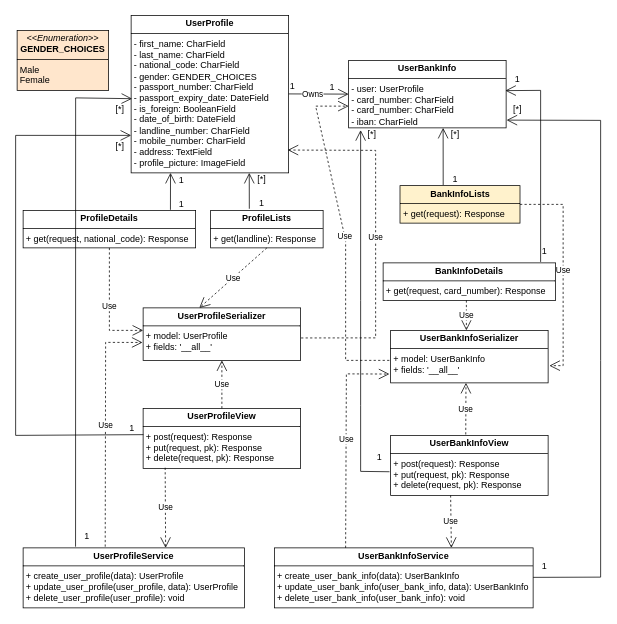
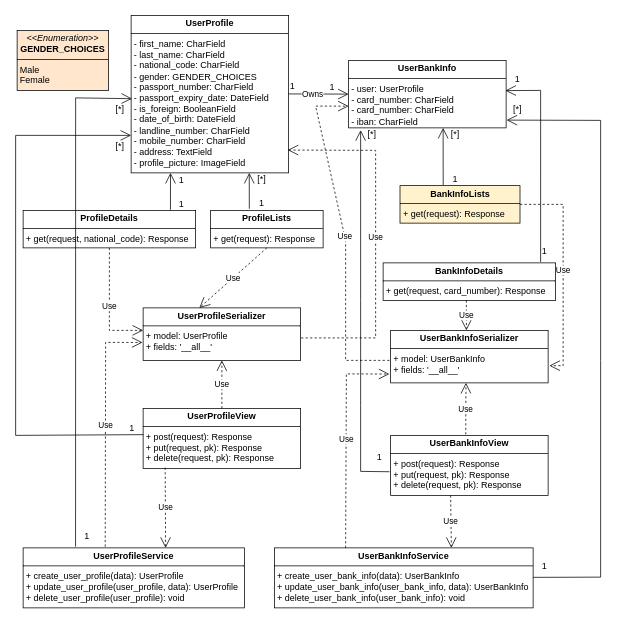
node "ProfileLists + get(landline): Response": label "ProfileLists + get(landline): Response" -> "ProfileLists + get(request): Response"
